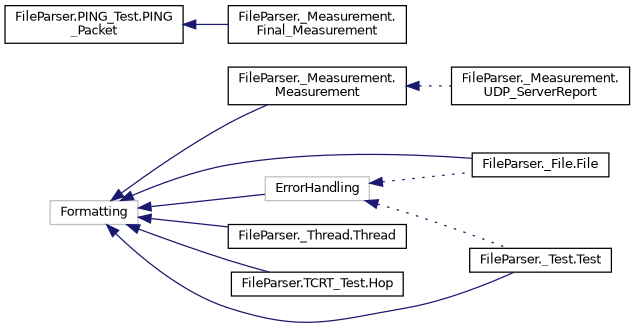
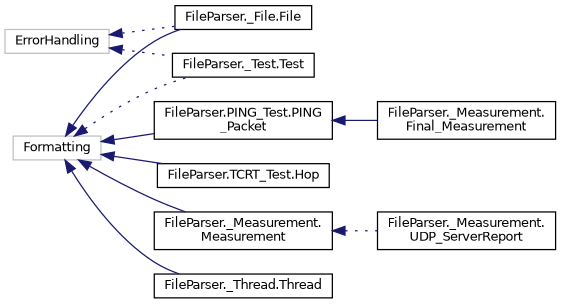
edge "ErrorHandling" -> "Formatting": now "FileParser.PING_Test.PING _Packet" -> "Formatting"
edge "FileParser._Test.Test" -> "Formatting": style solid -> dotted
